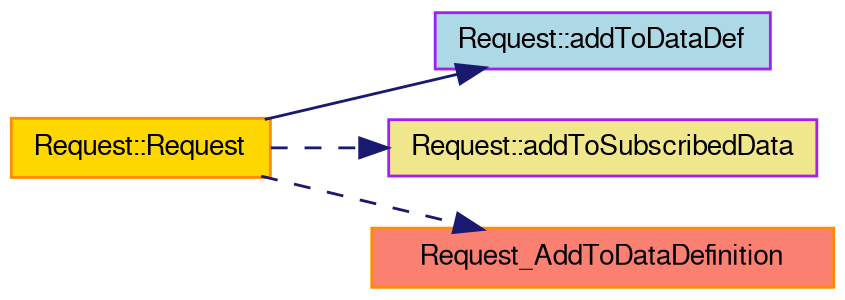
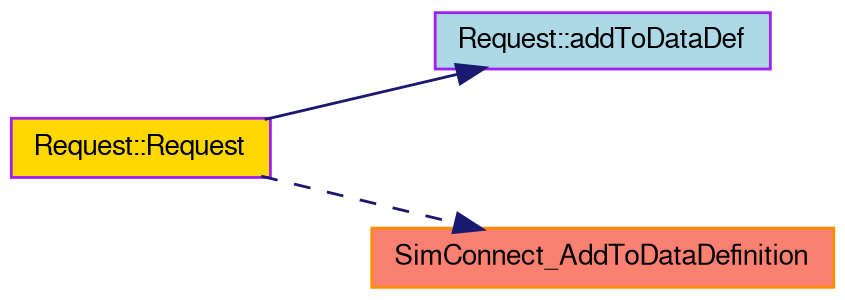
node "Request::Request": color darkorange -> purple
node "Request::addToSubscribedData": removed
node "Request_AddToDataDefinition": label "Request_AddToDataDefinition" -> "SimConnect_AddToDataDefinition"
